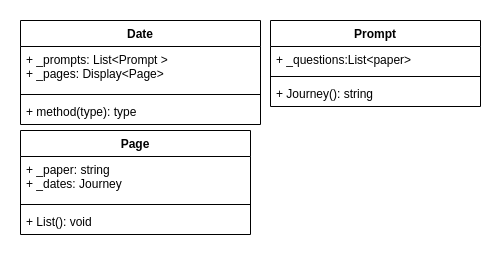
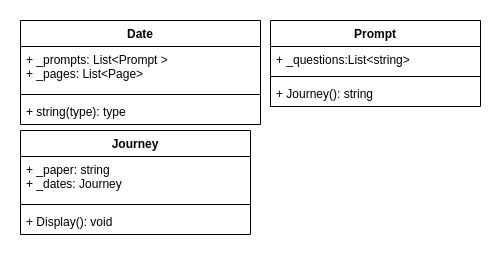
node "+ _questions:List<paper>": label "+ _questions:List<paper>" -> "+ _questions:List<string>"
node "+ _prompts: List<Prompt > + _pages: Display<Page>": label "+ _prompts: List<Prompt > + _pages: Display<Page>" -> "+ _prompts: List<Prompt > + _pages: List<Page>"
node "+ method(type): type": label "+ method(type): type" -> "+ string(type): type"
node "Page": label "Page" -> "Journey"
node "+ List(): void": label "+ List(): void" -> "+ Display(): void"
